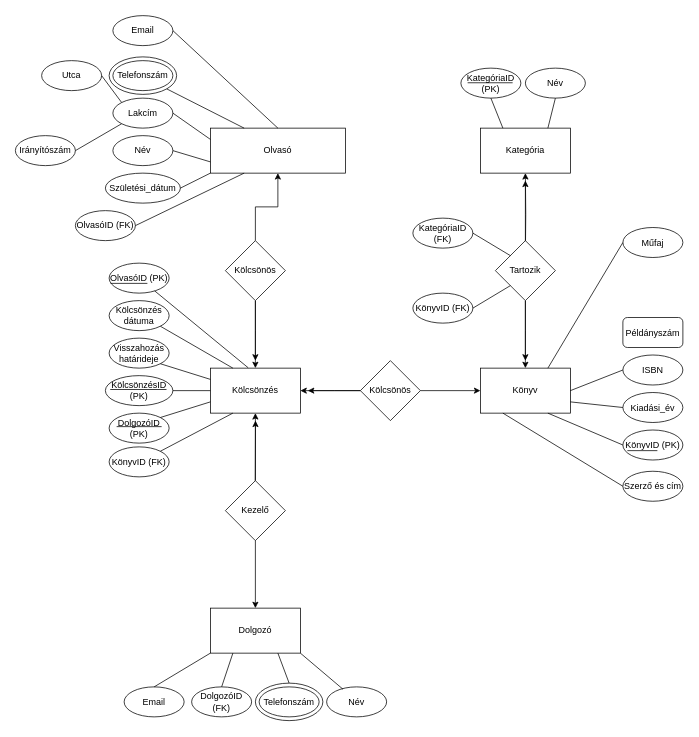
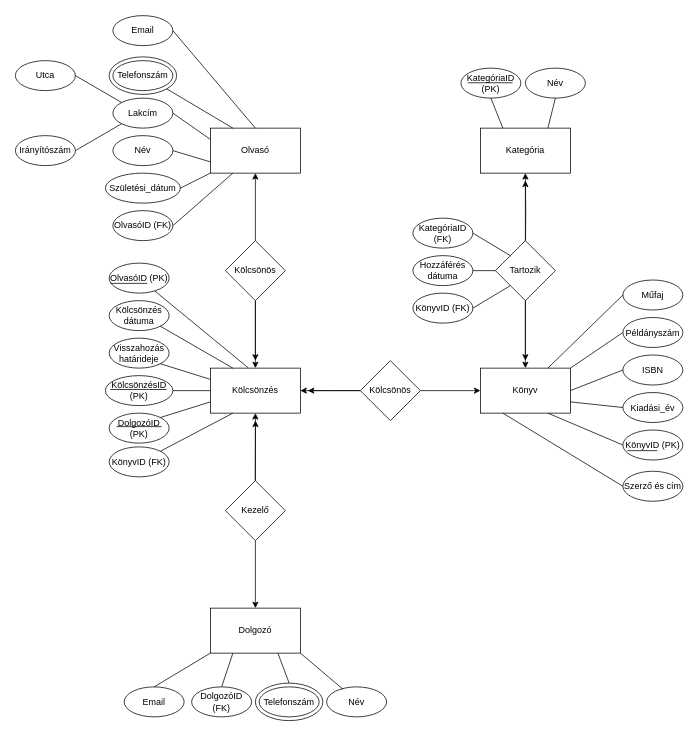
node "Utca": moved (72, 75) -> (45, 75)
node "Olvasó": size 135x45 -> 90x45
node "OlvasóID (FK)": moved (105, 225) -> (143, 225)
node "Műfaj": moved (653, 242) -> (653, 295)
node "Hozzáférés dátuma": added
edge "Hozzáférés dátuma" -- "Tartozik": added
node "Példányszám": shape rounded rectangle -> ellipse
edge "Példányszám" -- "Könyv": added
